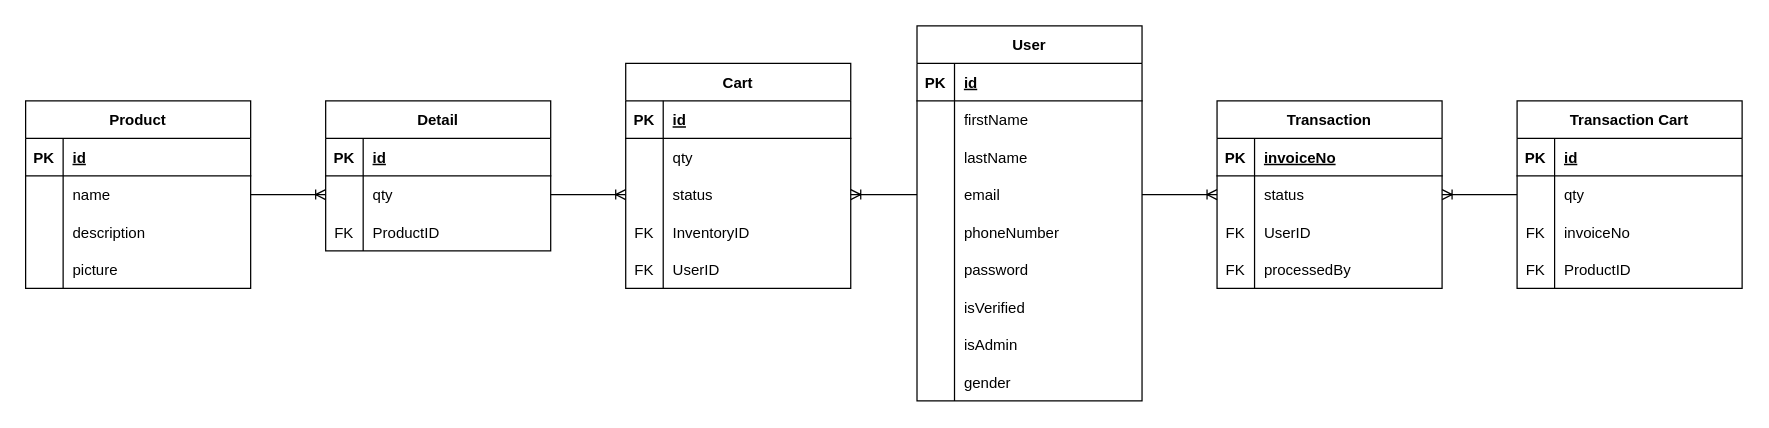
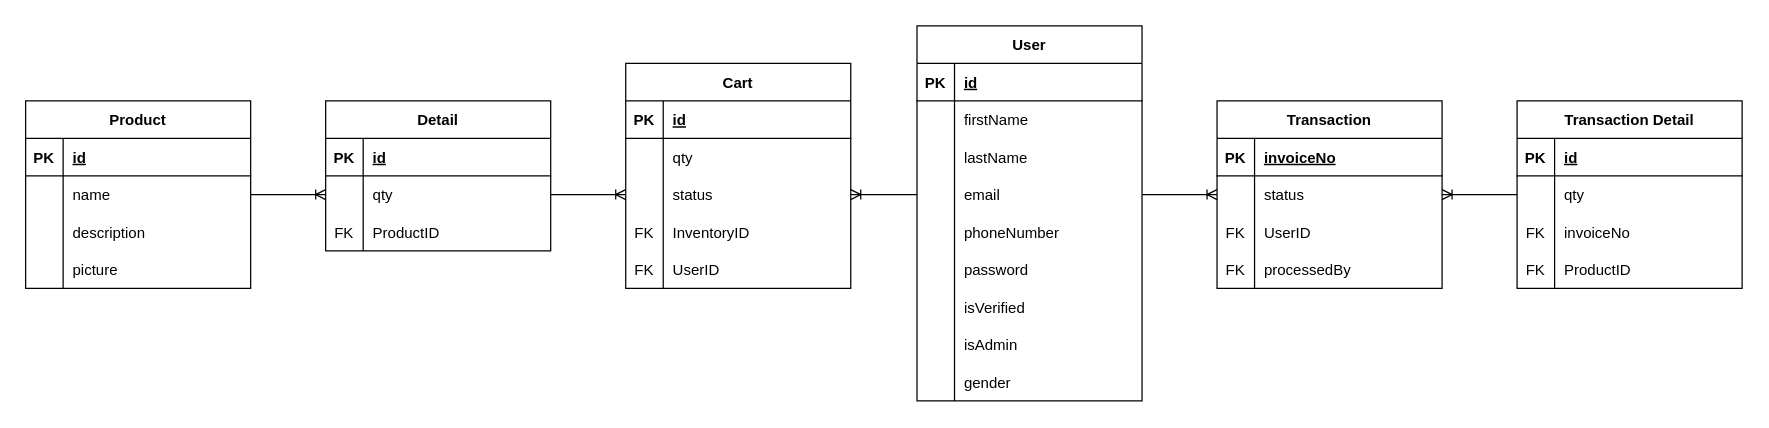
node "Transaction Cart": label "Transaction Cart" -> "Transaction Detail"
